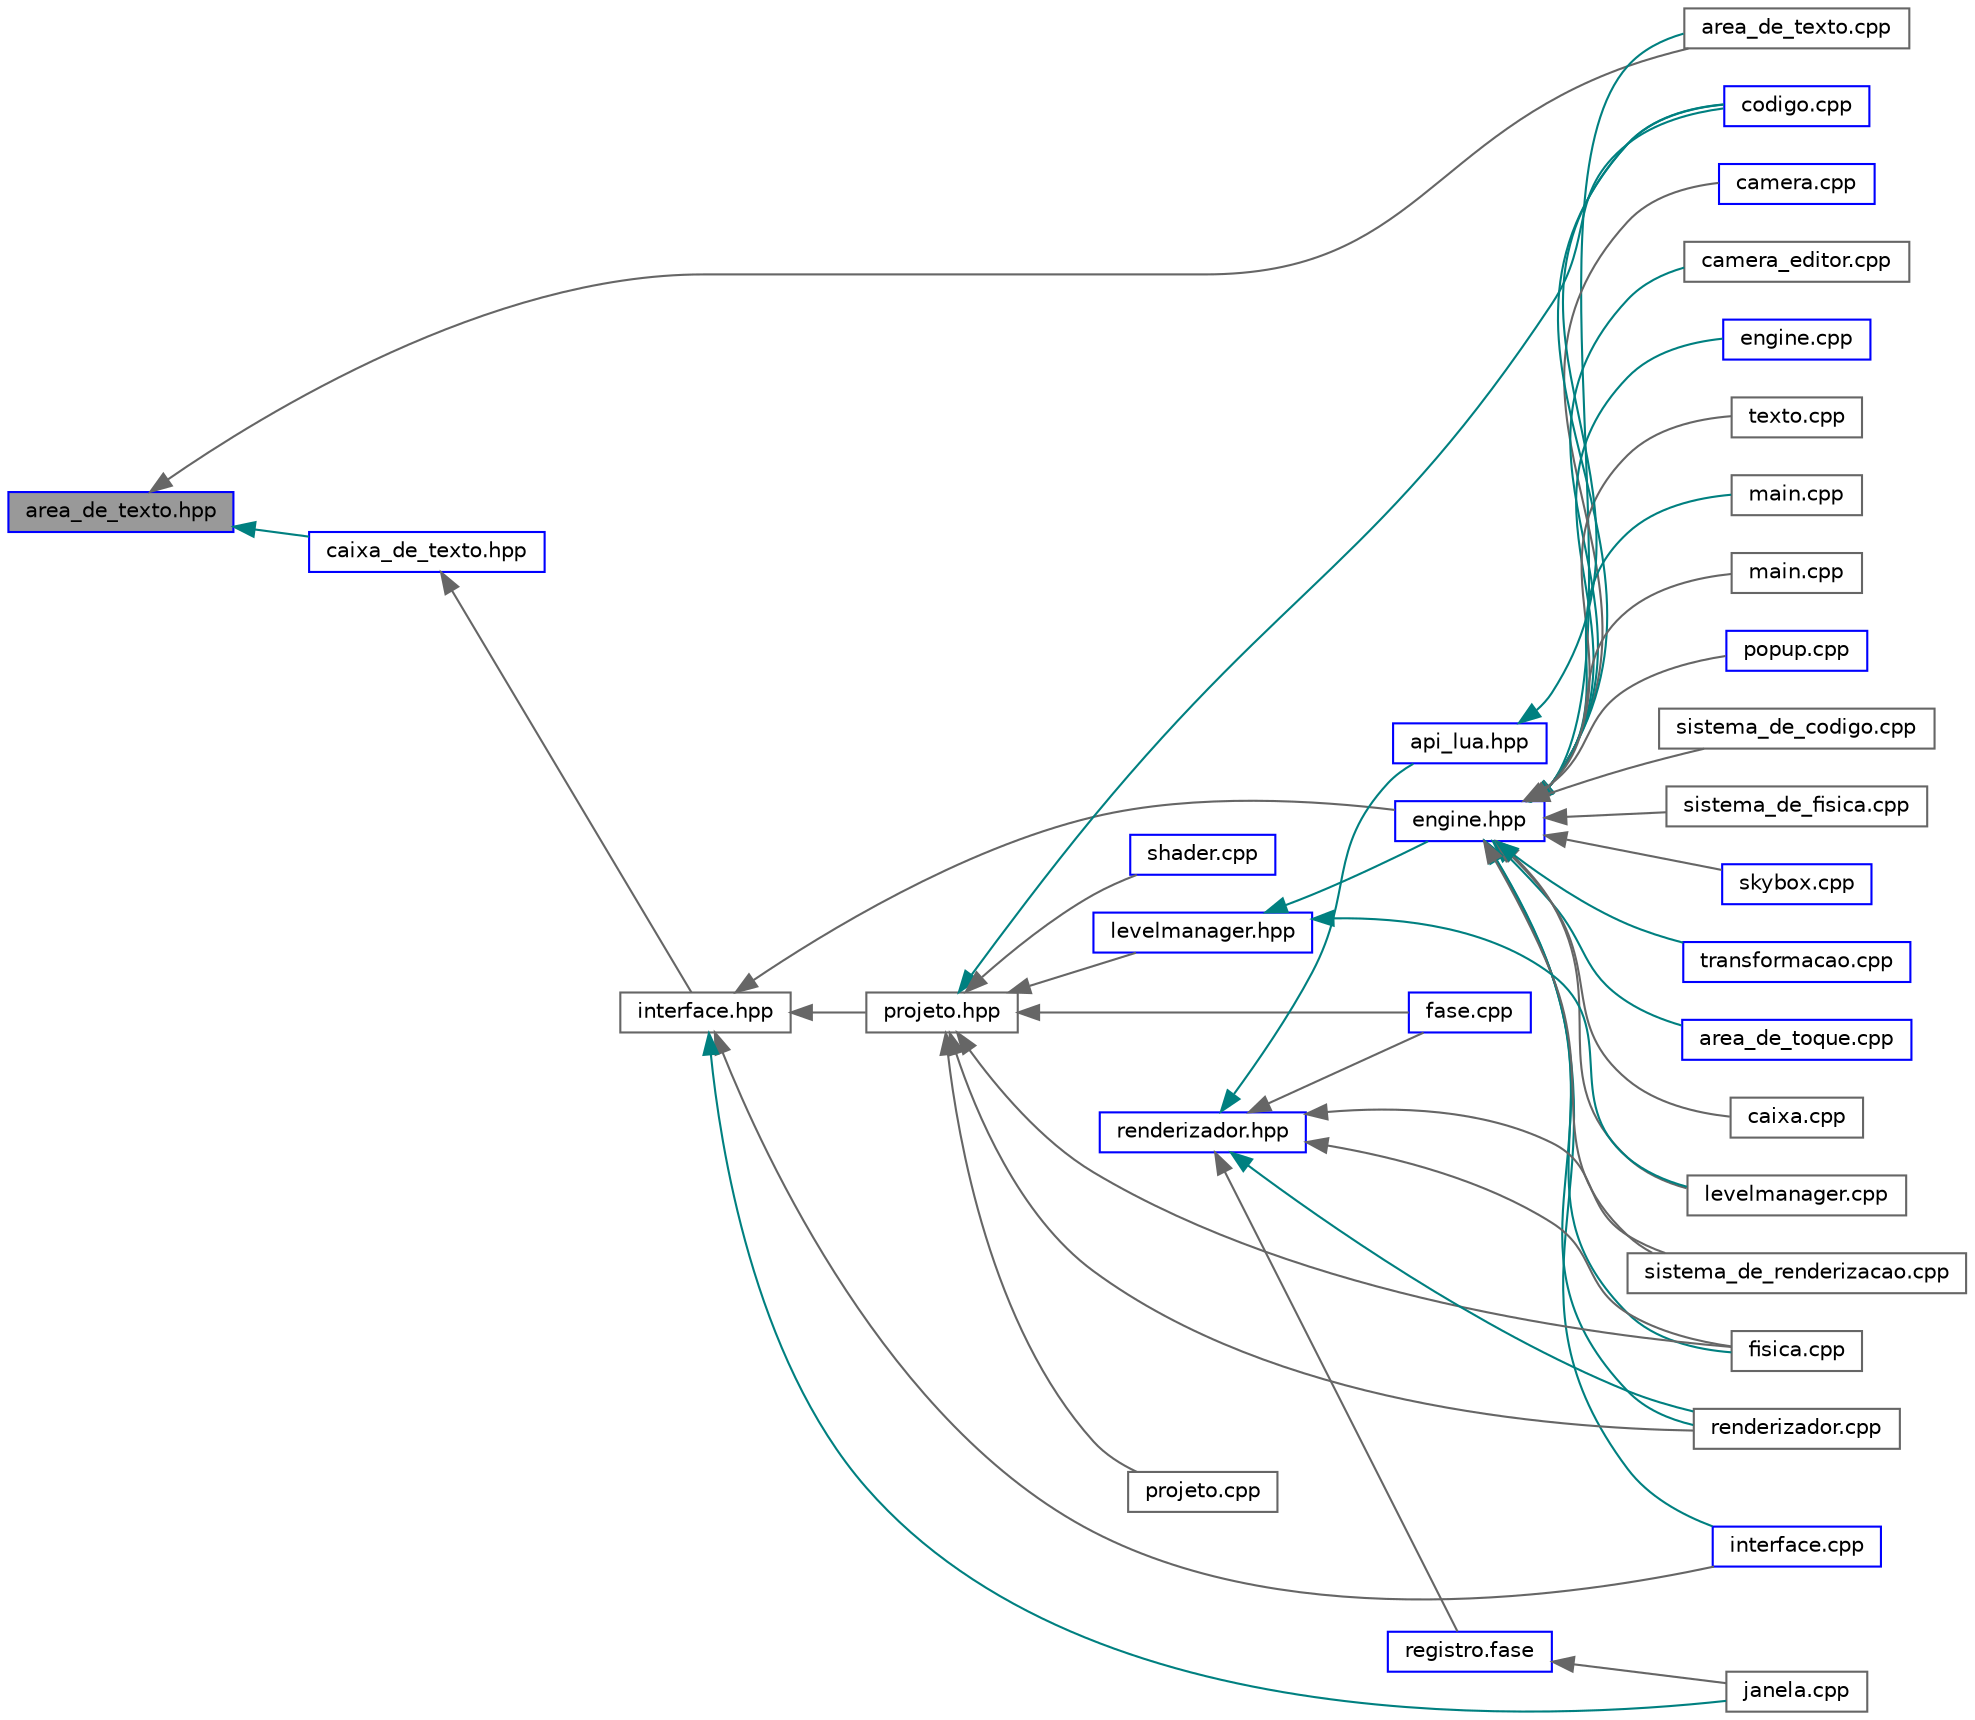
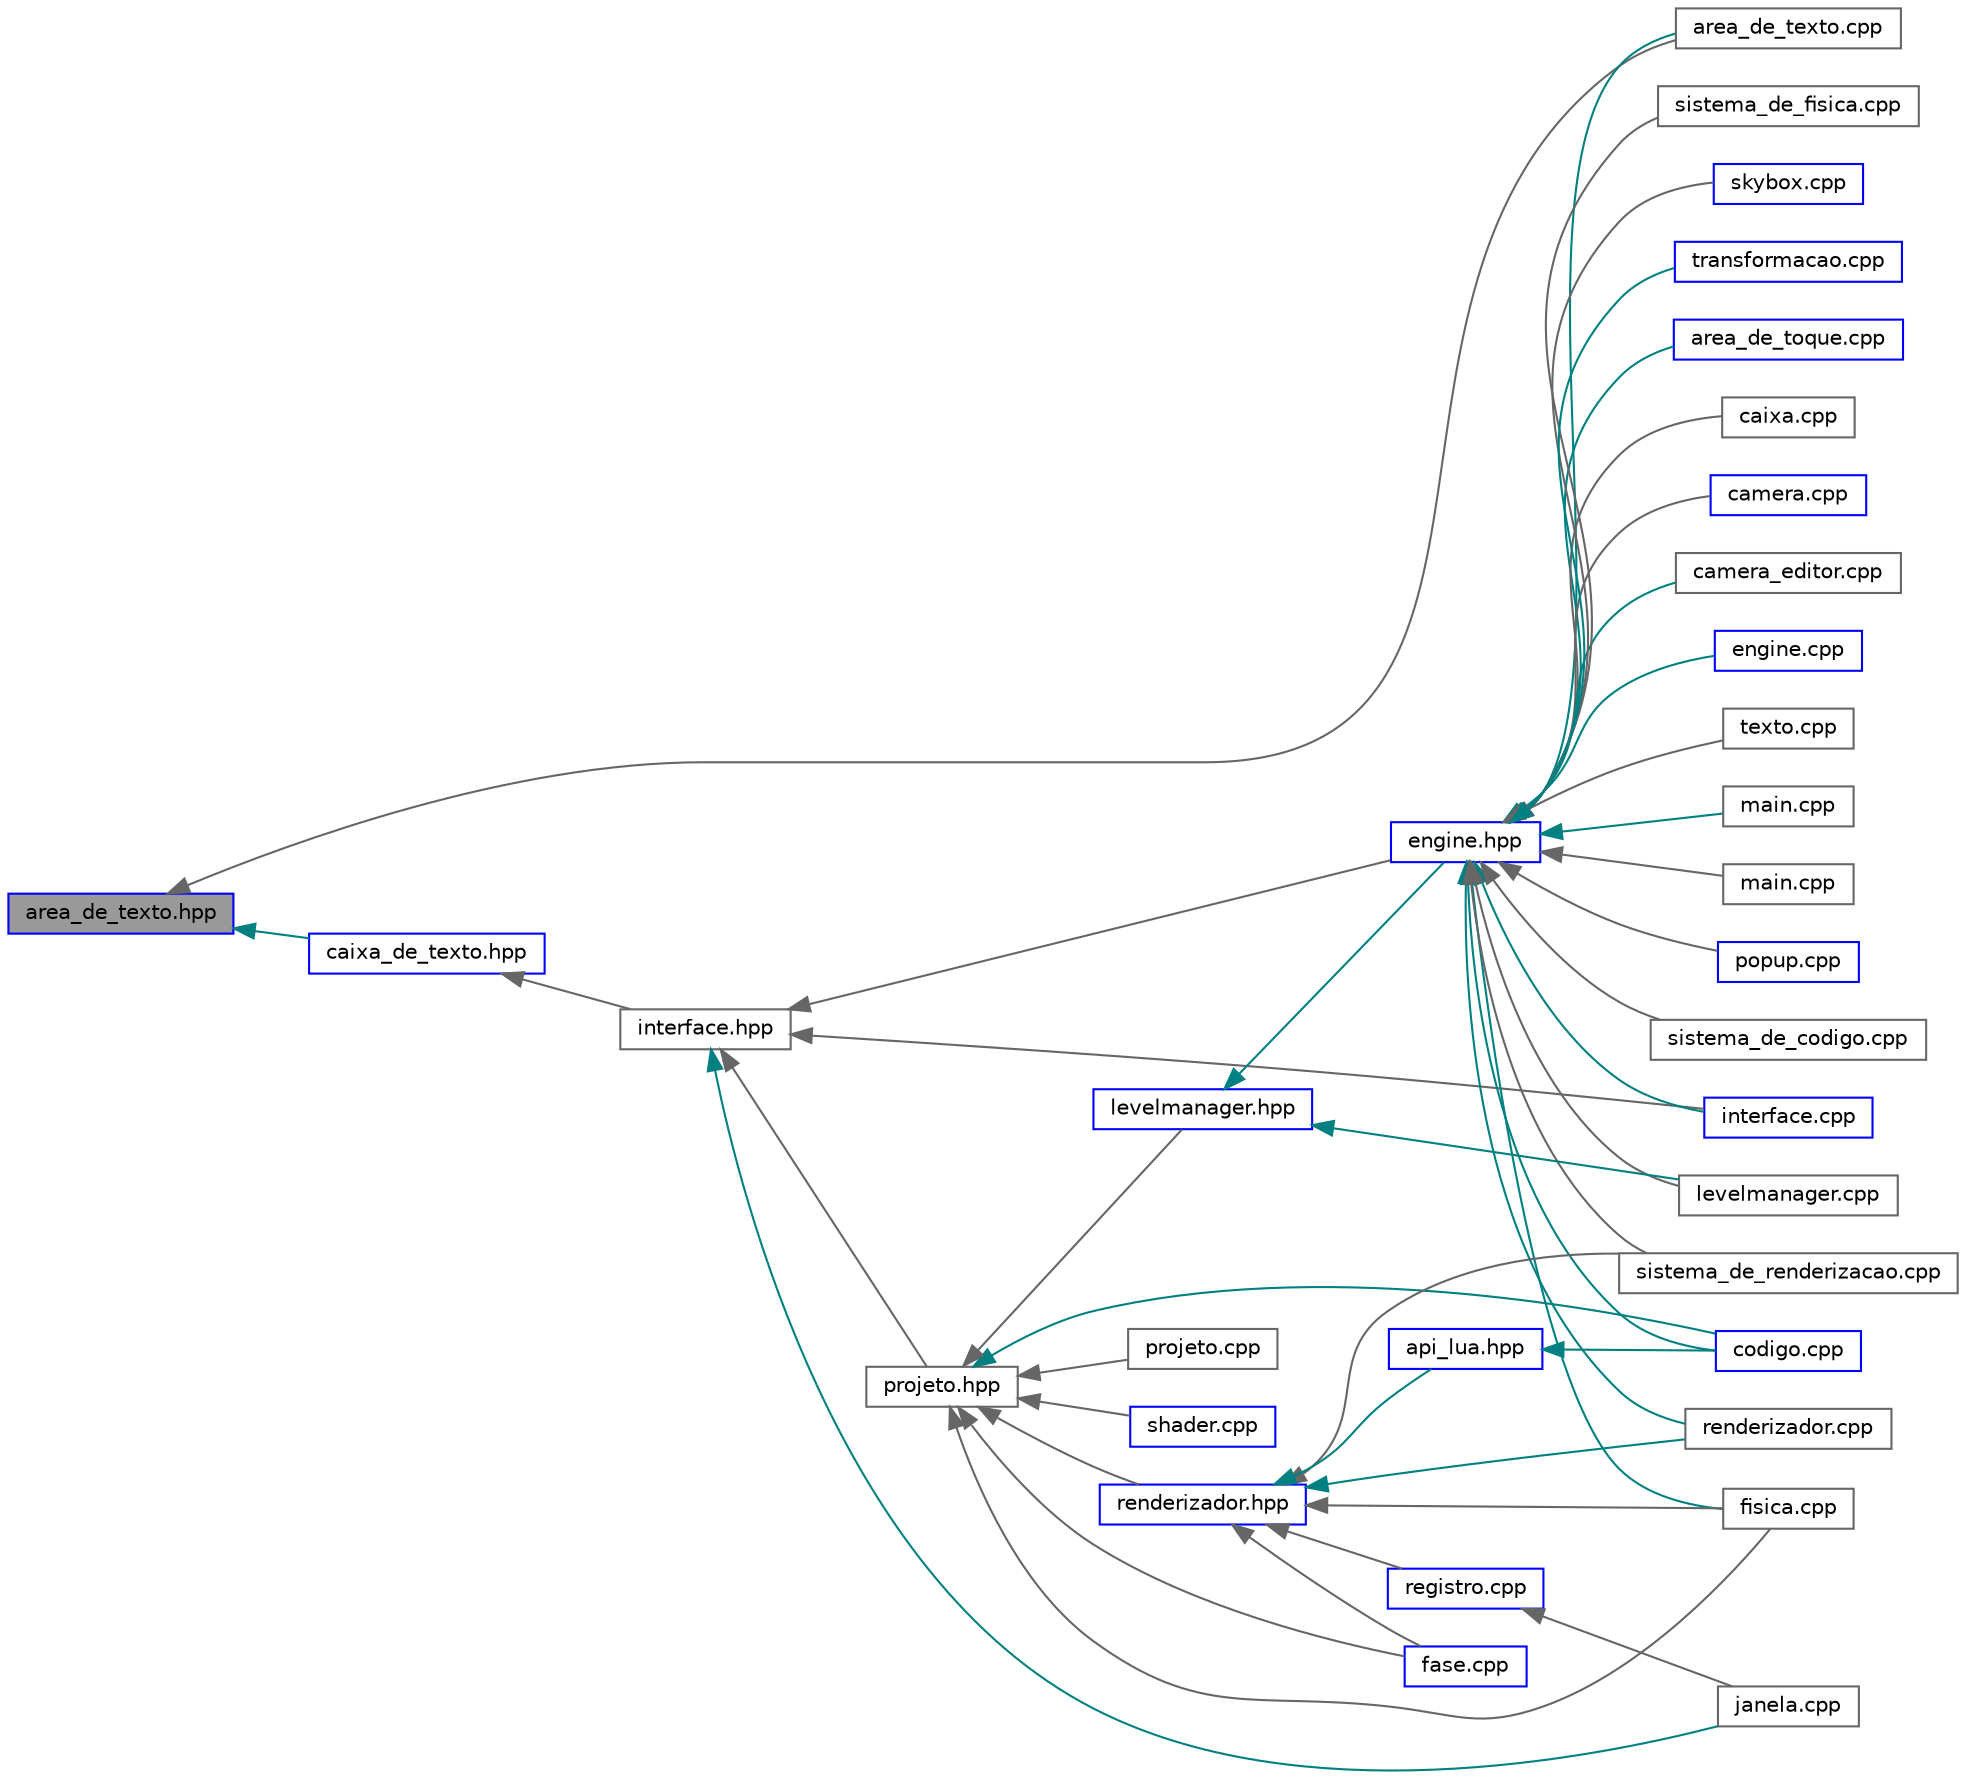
edge "renderizador.cpp" -> "projeto.hpp": now "renderizador.hpp" -> "projeto.hpp"
node "registro.fase": label "registro.fase" -> "registro.cpp"
